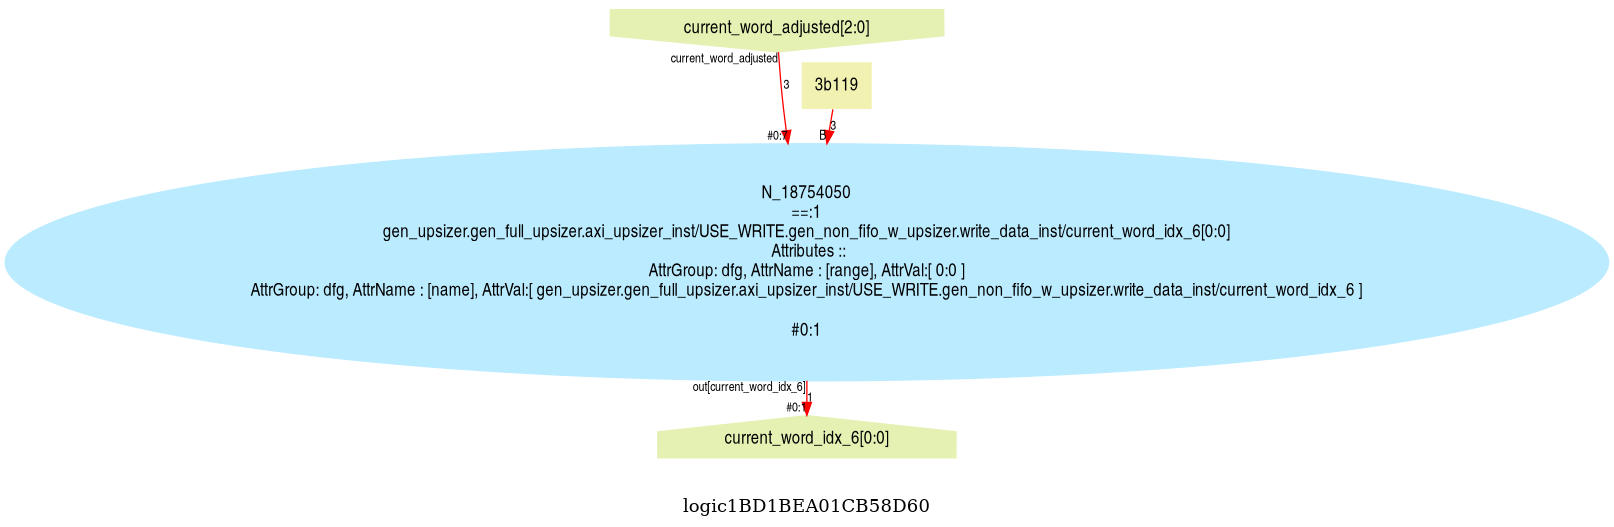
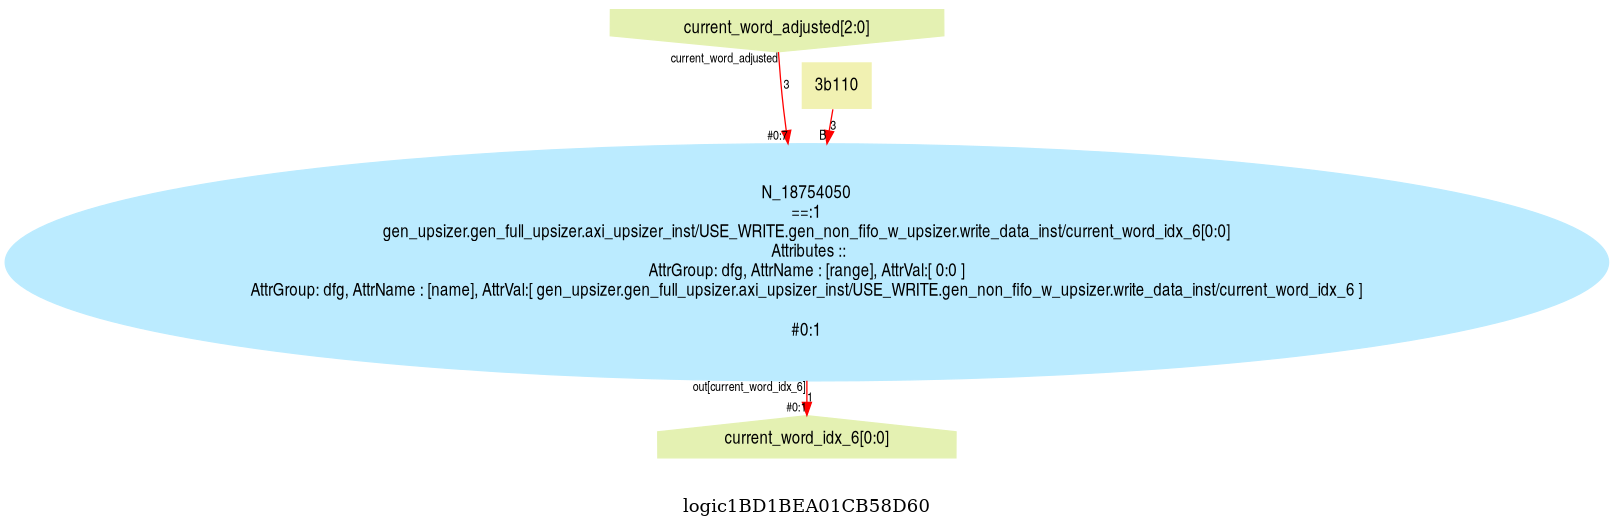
node "3b119": label "3b119" -> "3b110"
